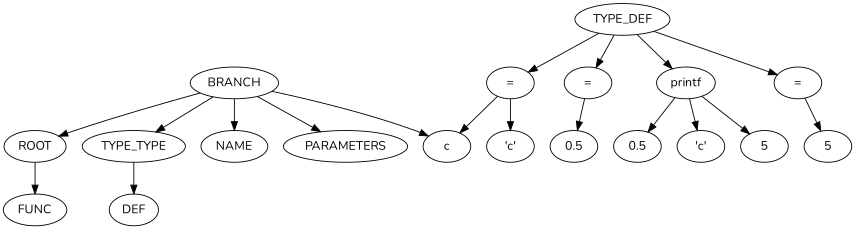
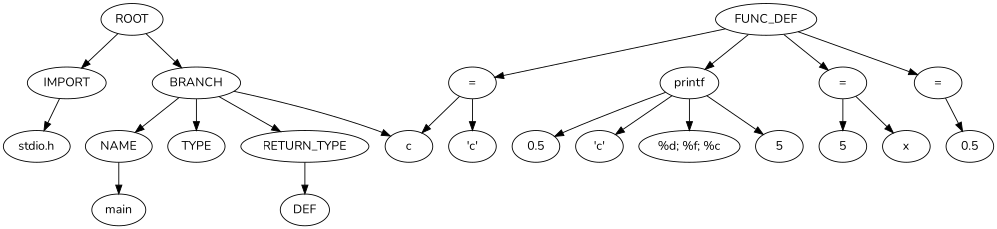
node "TYPE_DEF": label "TYPE_DEF" -> "FUNC_DEF"
edge "BRANCH" -> "ROOT": reversed
node "stdio.h": added
node "TYPE_TYPE": label "TYPE_TYPE" -> "RETURN_TYPE"
node "PARAMETERS": label "PARAMETERS" -> "TYPE"
node "%d; %f; %c": added
node "x": added
node "FUNC": label "FUNC" -> "IMPORT"
node "main": added
